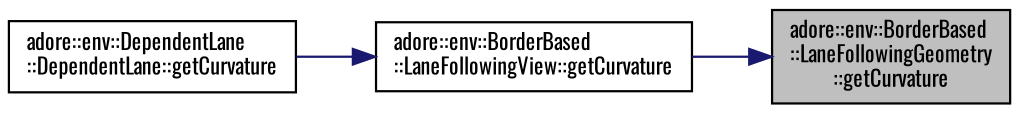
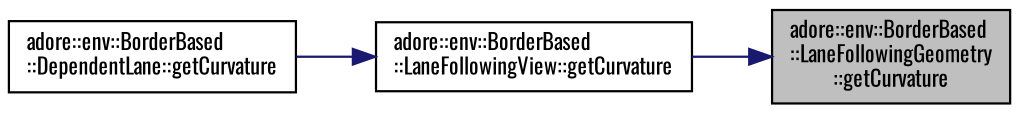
node "adore::env::DependentLane ::DependentLane::getCurvature": label "adore::env::DependentLane ::DependentLane::getCurvature" -> "adore::env::BorderBased ::DependentLane::getCurvature"
